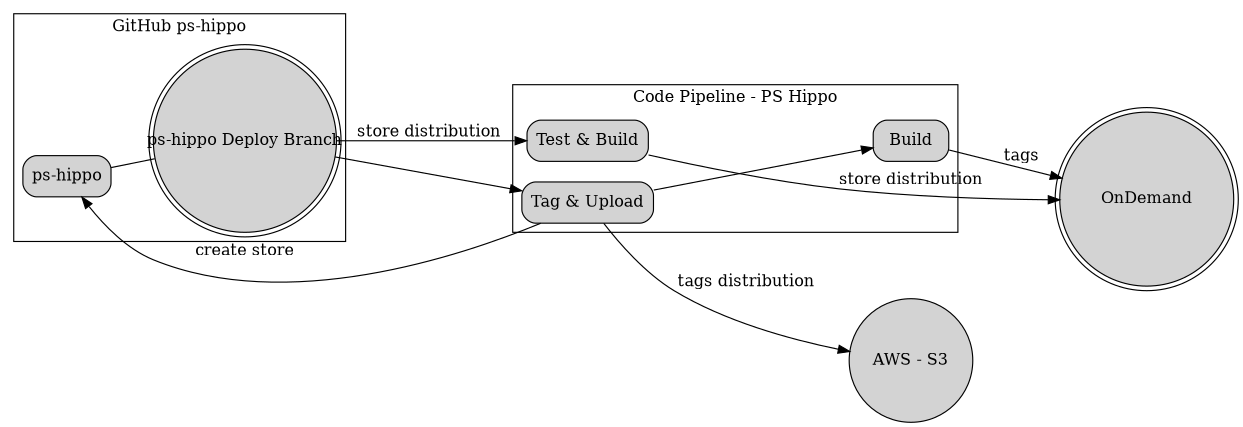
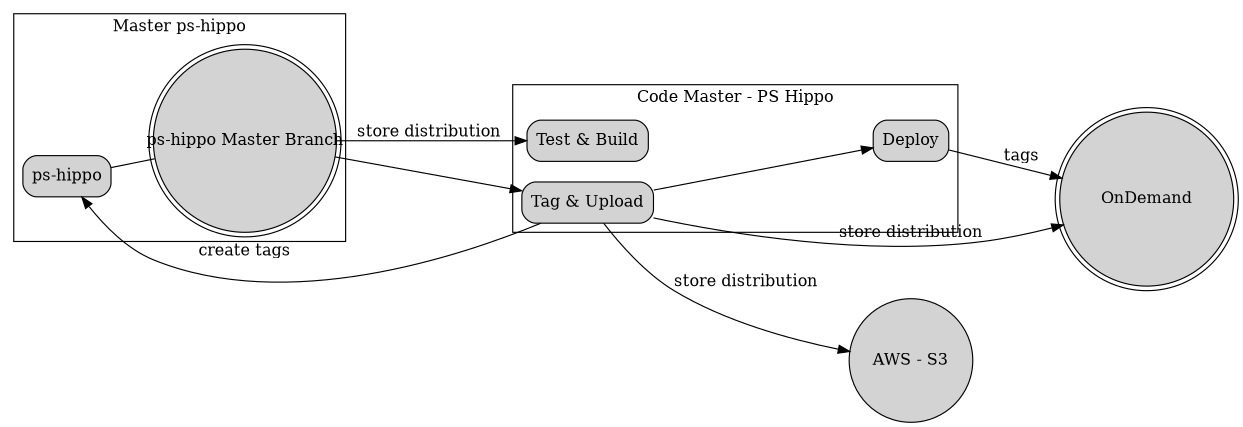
cluster "GitHub ps-hippo": label "GitHub ps-hippo" -> "Master ps-hippo"
cluster "Code Pipeline - PS Hippo": label "Code Pipeline - PS Hippo" -> "Code Master - PS Hippo"
node "ps-hippo Deploy Branch": label "ps-hippo Deploy Branch" -> "ps-hippo Master Branch"
node "Build": label "Build" -> "Deploy"
edge "Test & Build" -> "OnDemand": now "Tag & Upload" -> "OnDemand"
edge "Tag & Upload" -> "ps-hippo": label "create store" -> "create tags"
edge "Tag & Upload" -> "AWS - S3": label "tags distribution" -> "store distribution"
